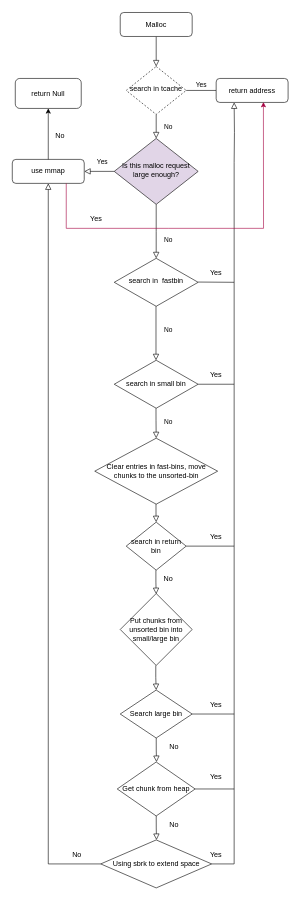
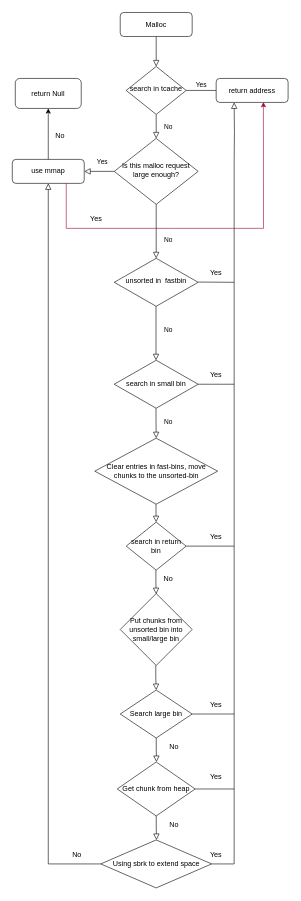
node "search in tcache": style dashed -> solid
node "Is this malloc request large enough?": fillcolor #e1d5e7 -> #ffffff
node "search in fastbin": label "search in fastbin" -> "unsorted in fastbin"
